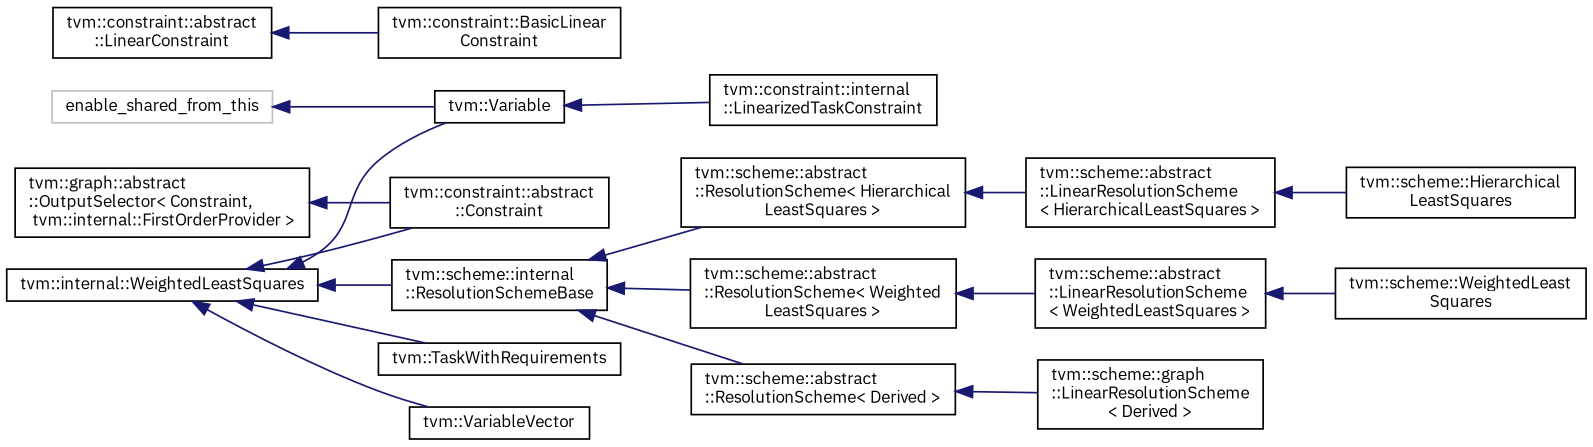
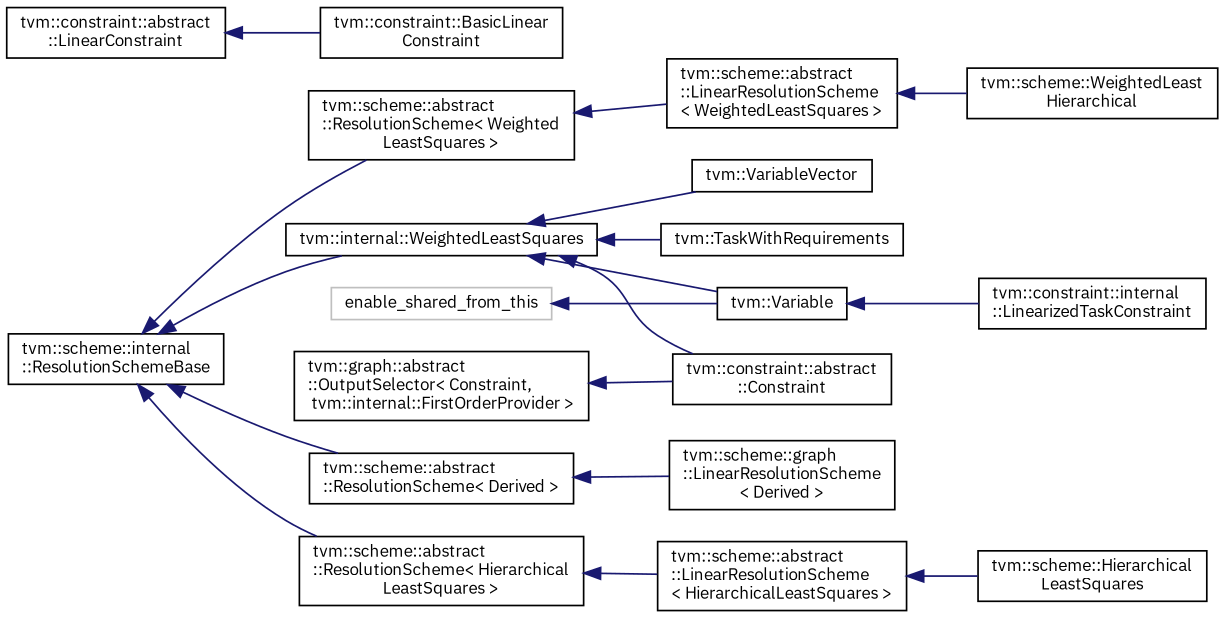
edge "tvm::scheme::internal ::ResolutionSchemeBase" -> "tvm::internal::WeightedLeastSquares": reversed
node "tvm::scheme::WeightedLeast Squares": label "tvm::scheme::WeightedLeast Squares" -> "tvm::scheme::WeightedLeast Hierarchical"
